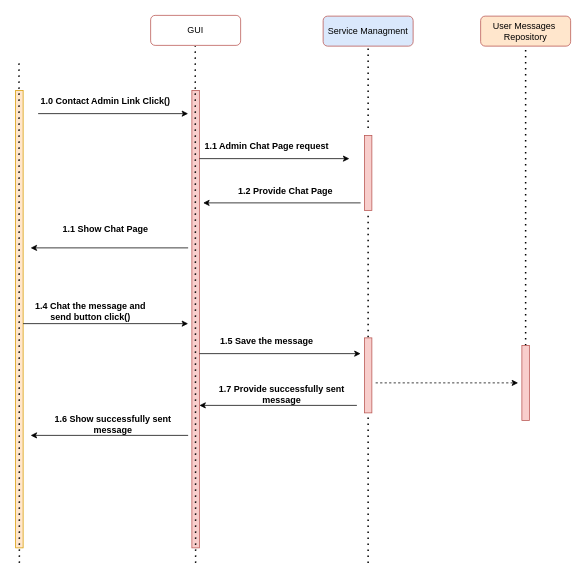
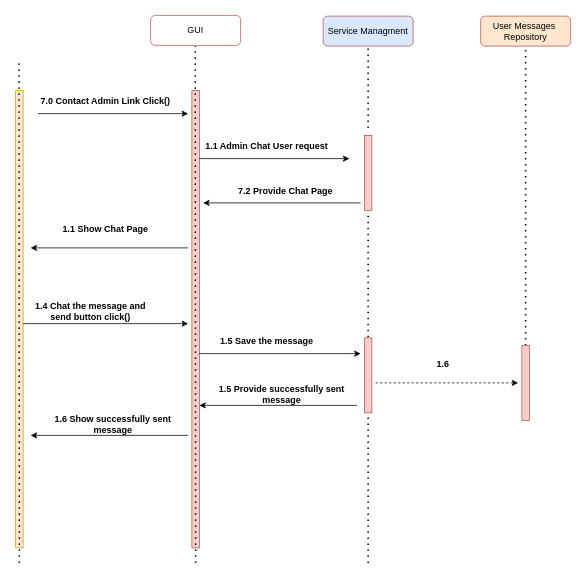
node "1.0 Contact Admin Link Click()": label "1.0 Contact Admin Link Click()" -> "7.0 Contact Admin Link Click()"
node "1.1 Admin Chat Page request": label "1.1 Admin Chat Page request" -> "1.1 Admin Chat User request"
node "1.2 Provide Chat Page": label "1.2 Provide Chat Page" -> "7.2 Provide Chat Page"
node "1.6": added
node "1.7 Provide successfully sent message": label "1.7 Provide successfully sent message" -> "1.5 Provide successfully sent message"
